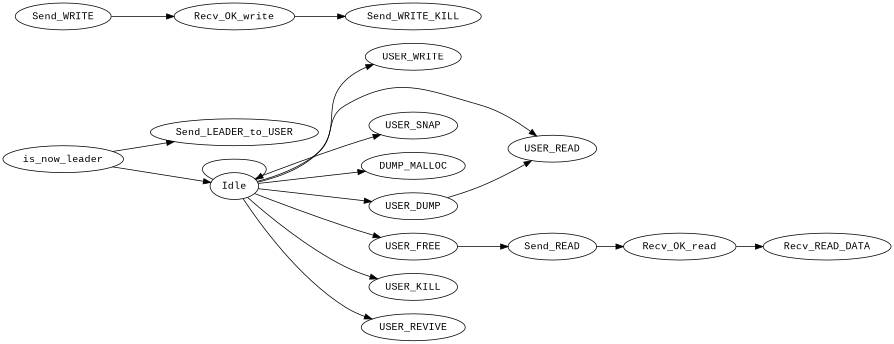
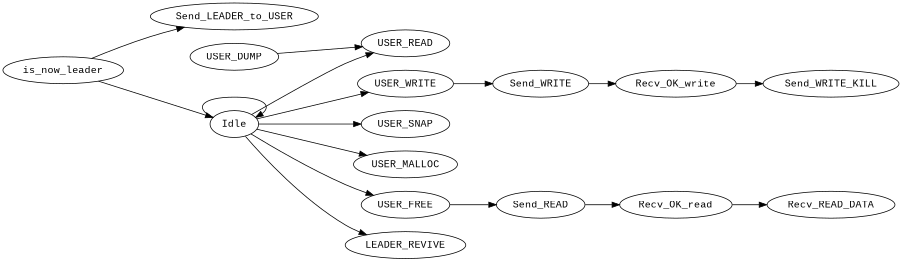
edge "USER_WRITE" -> "Send_WRITE": added
node "DUMP_MALLOC": label "DUMP_MALLOC" -> "USER_MALLOC"
edge "Idle" -> "USER_DUMP": removed
node "USER_KILL": removed
node "USER_REVIVE": label "USER_REVIVE" -> "LEADER_REVIVE"
